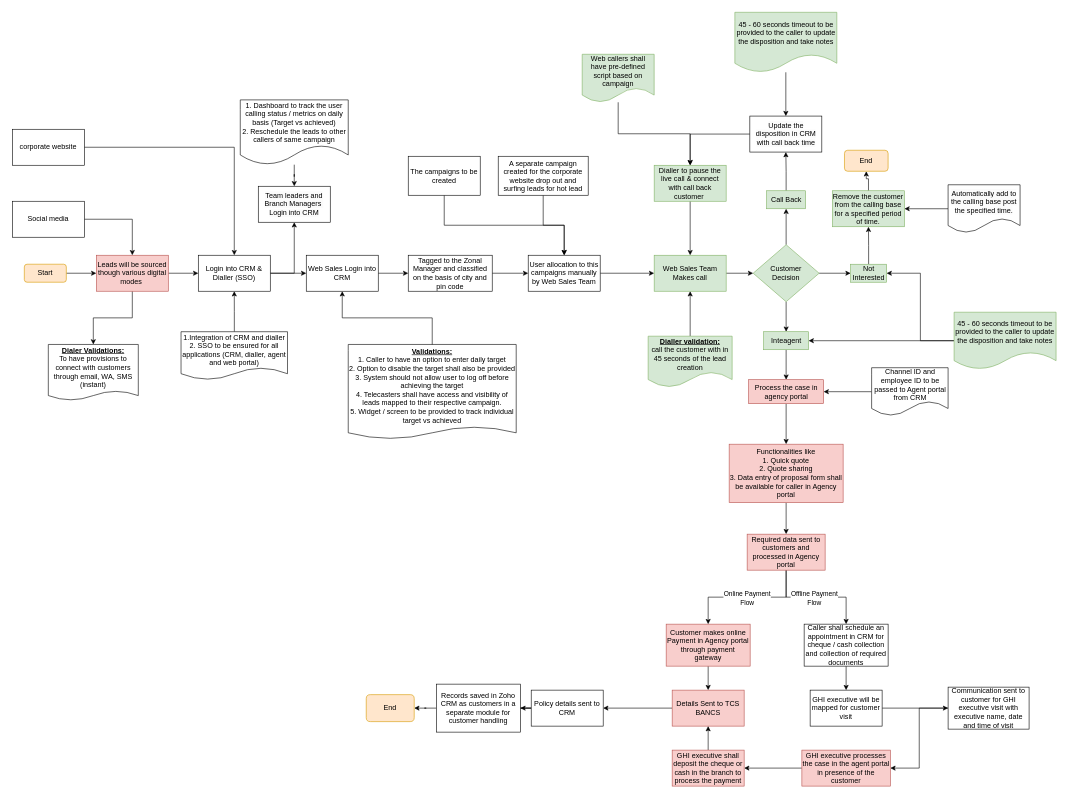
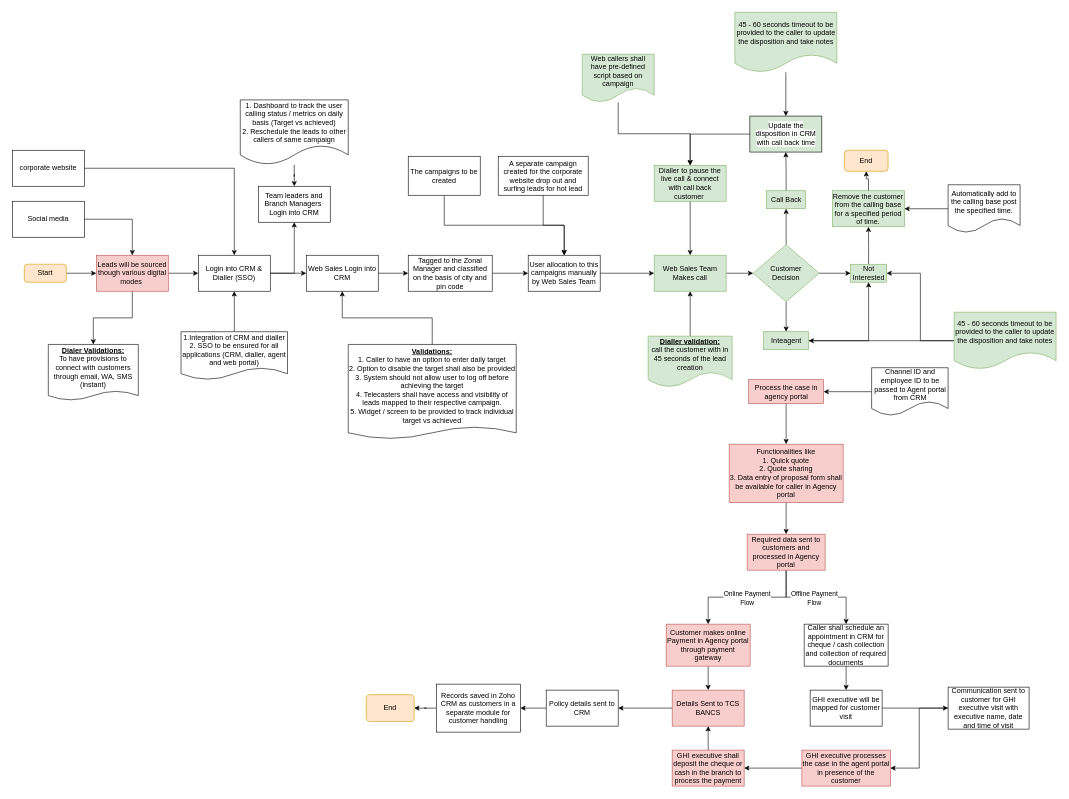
node "Update the disposition in CRM with call back time": fillcolor #ffffff -> #d5e8d4
node "corporate website": moved (48, 147) -> (48, 168)
edge "Inteagent" -> "Process the case in agency portal": now "Inteagent" -> "Not Interested"
node "Policy details sent to CRM": moved (567, 708) -> (582, 708)
